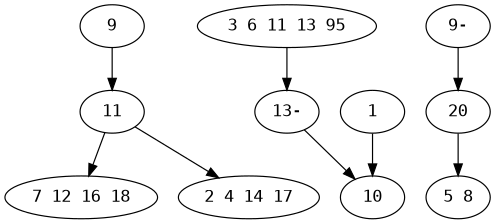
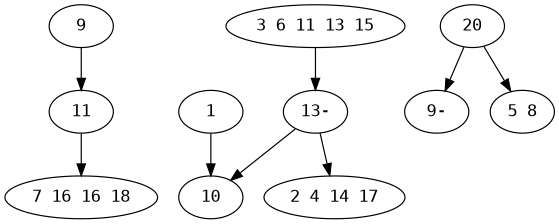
node "3 6 11 13 95": label "3 6 11 13 95" -> "3 6 11 13 15"
edge "9-" -> "20": reversed
edge "11" -> "2 4 14 17": now "13-" -> "2 4 14 17"
node "7 12 16 18": label "7 12 16 18" -> "7 16 16 18"
